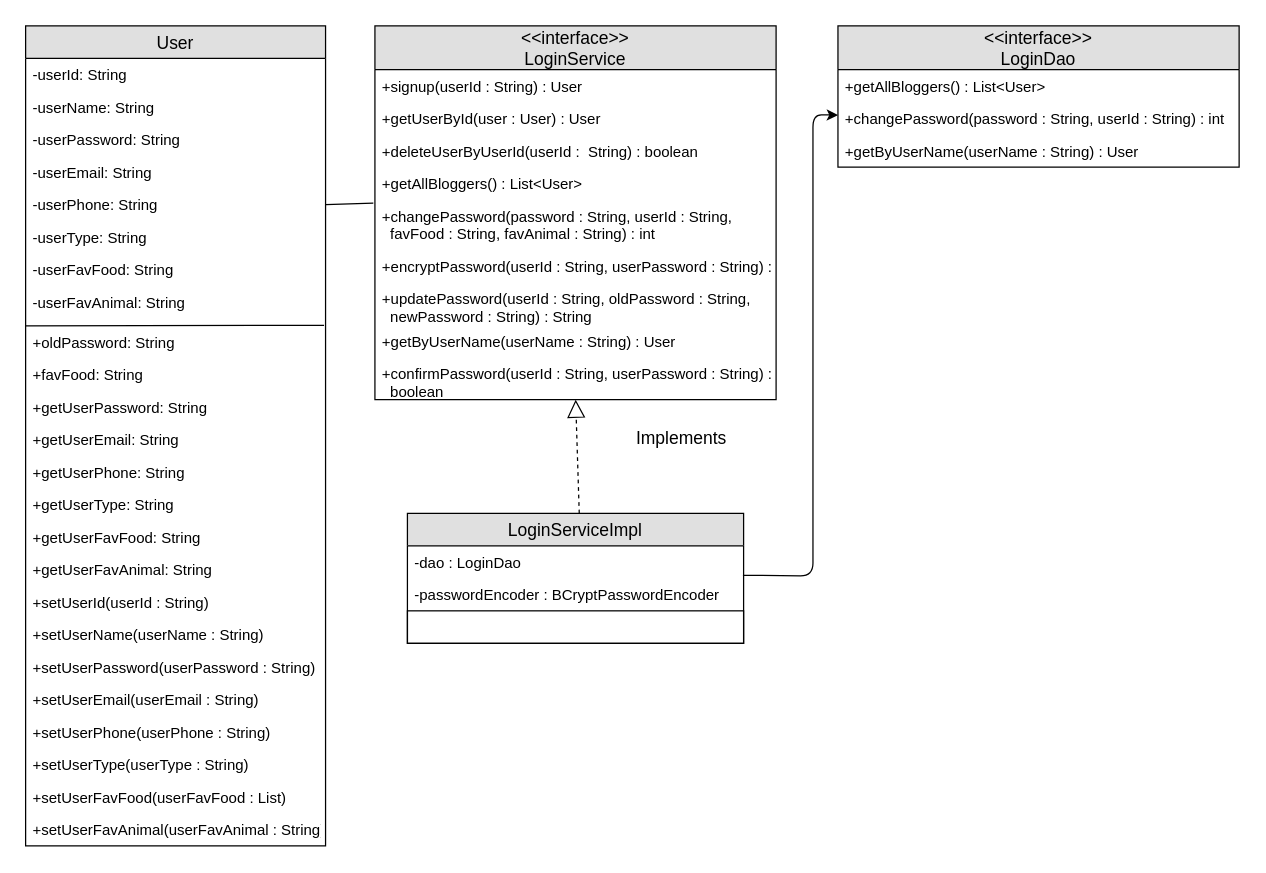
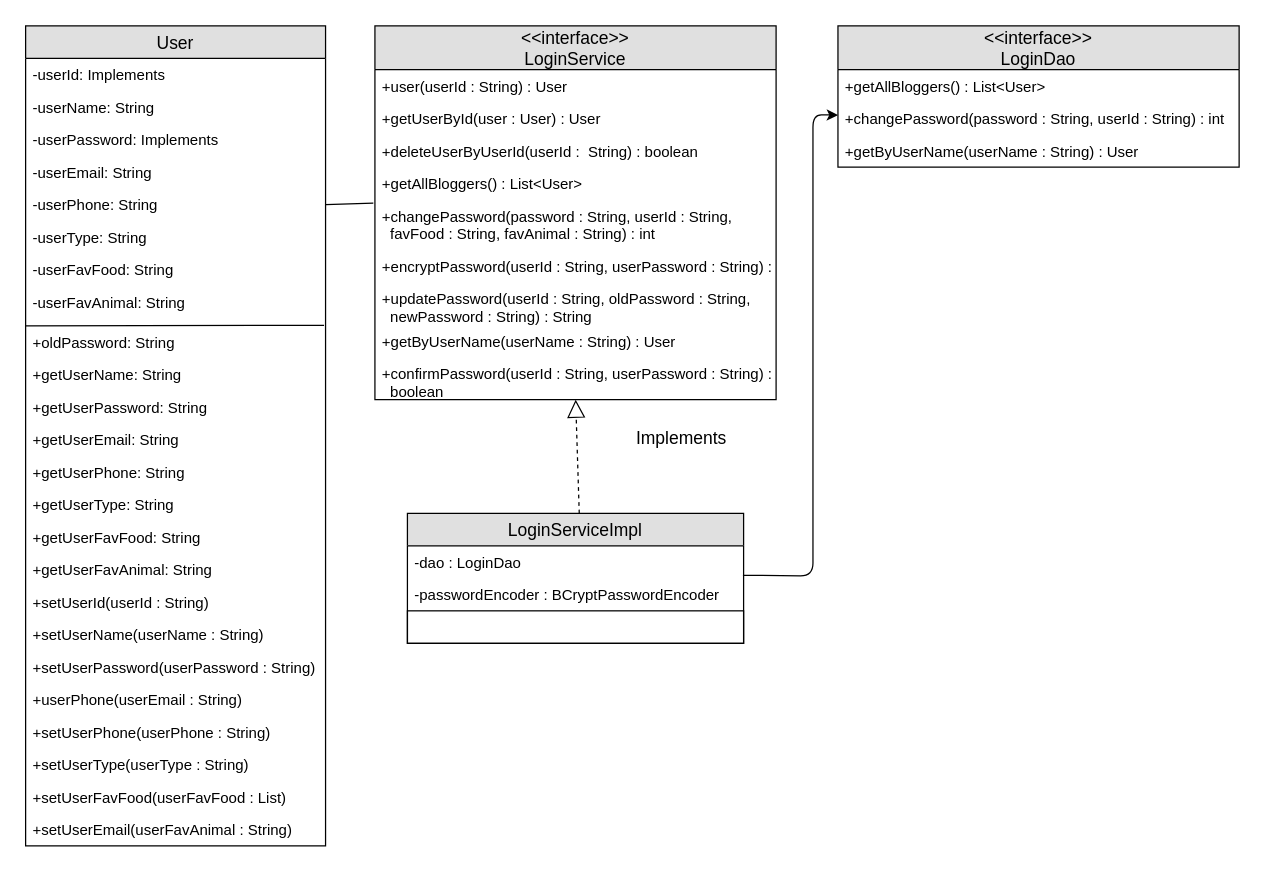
node "-userId: String": label "-userId: String" -> "-userId: Implements"
node "+signup(userId : String) : User": label "+signup(userId : String) : User" -> "+user(userId : String) : User"
node "-userPassword: String": label "-userPassword: String" -> "-userPassword: Implements"
node "+favFood: String": label "+favFood: String" -> "+getUserName: String"
node "+setUserEmail(userEmail : String)": label "+setUserEmail(userEmail : String)" -> "+userPhone(userEmail : String)"
node "+setUserFavAnimal(userFavAnimal : String)": label "+setUserFavAnimal(userFavAnimal : String)" -> "+setUserEmail(userFavAnimal : String)"
